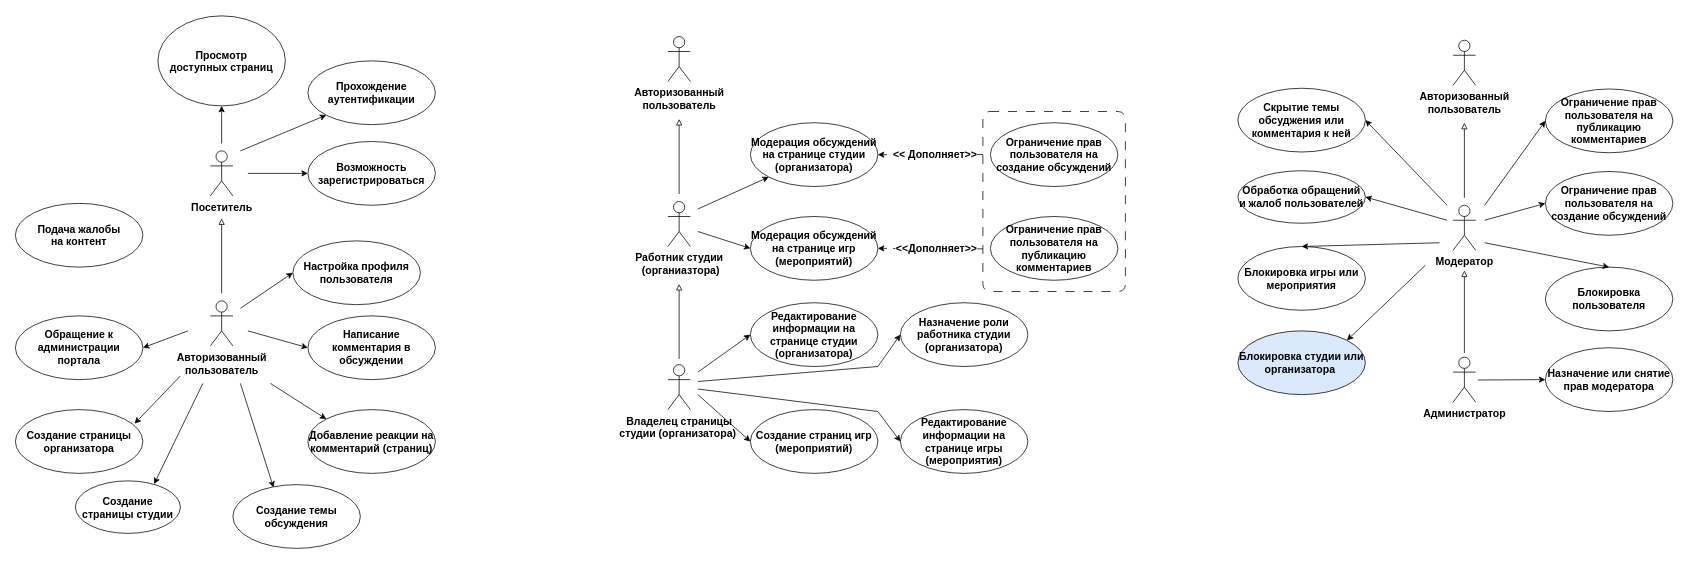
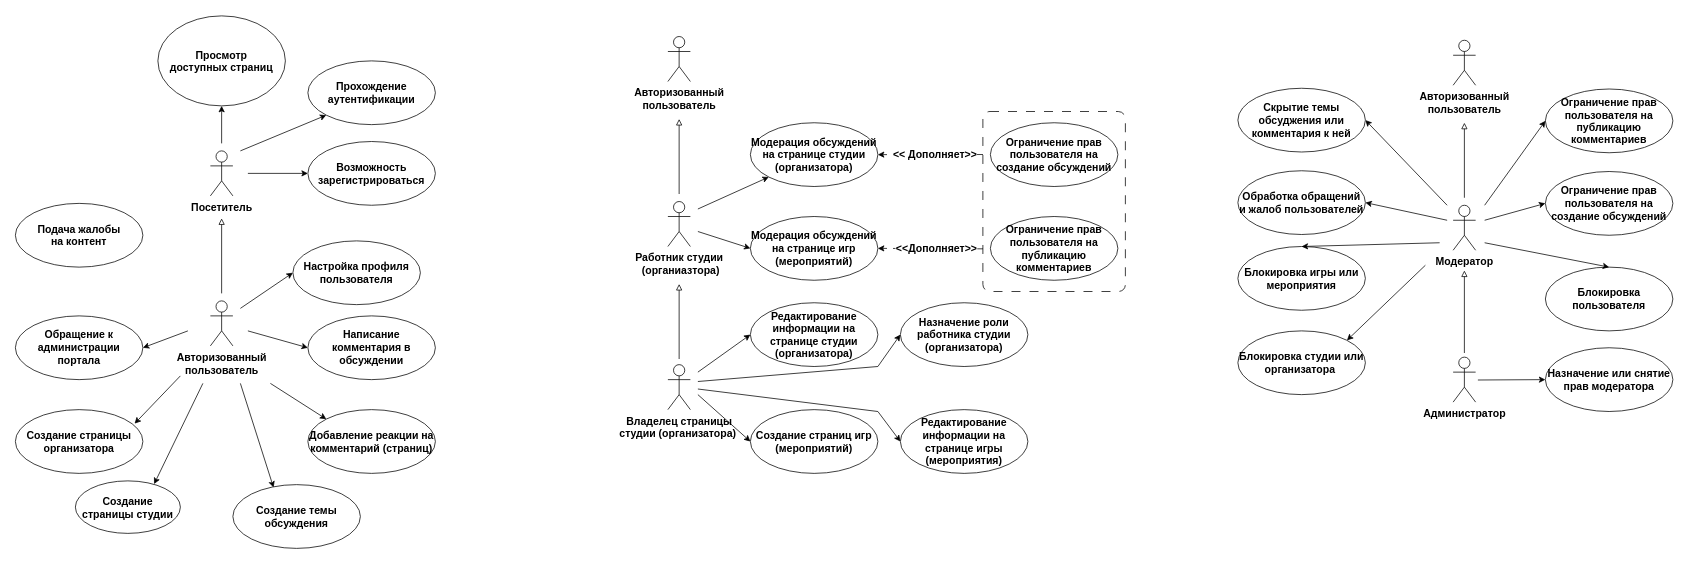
node "Обработка обращений и жалоб пользователей": size 128x53 -> 128x64
node "Блокировка студии или организатора": fillcolor #dae8fc -> #ffffff
